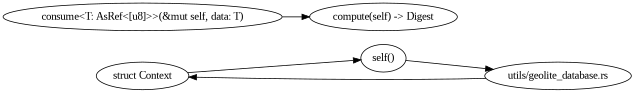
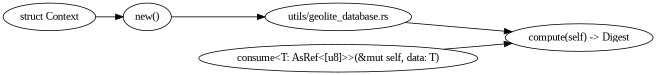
node "self()": label "self()" -> "new()"
edge "utils/geolite_database.rs" -> "struct Context": now "utils/geolite_database.rs" -> "compute(self) -> Digest"
